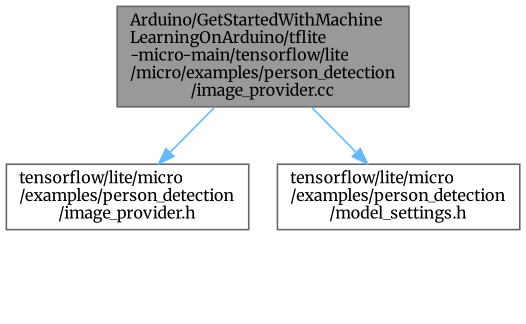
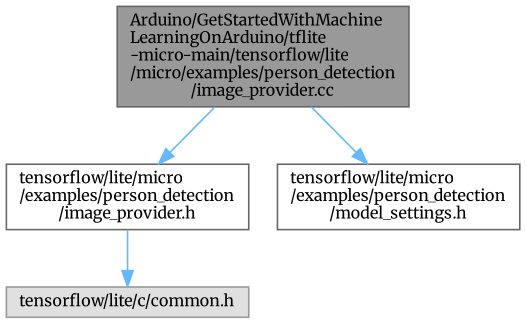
node "tensorflow/lite/c/common.h": added
